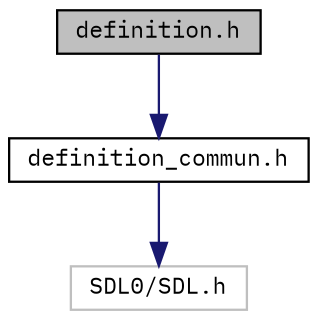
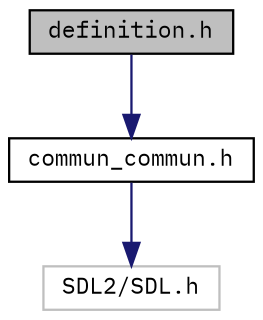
node "definition_commun.h": label "definition_commun.h" -> "commun_commun.h"
node "SDL0/SDL.h": label "SDL0/SDL.h" -> "SDL2/SDL.h"
